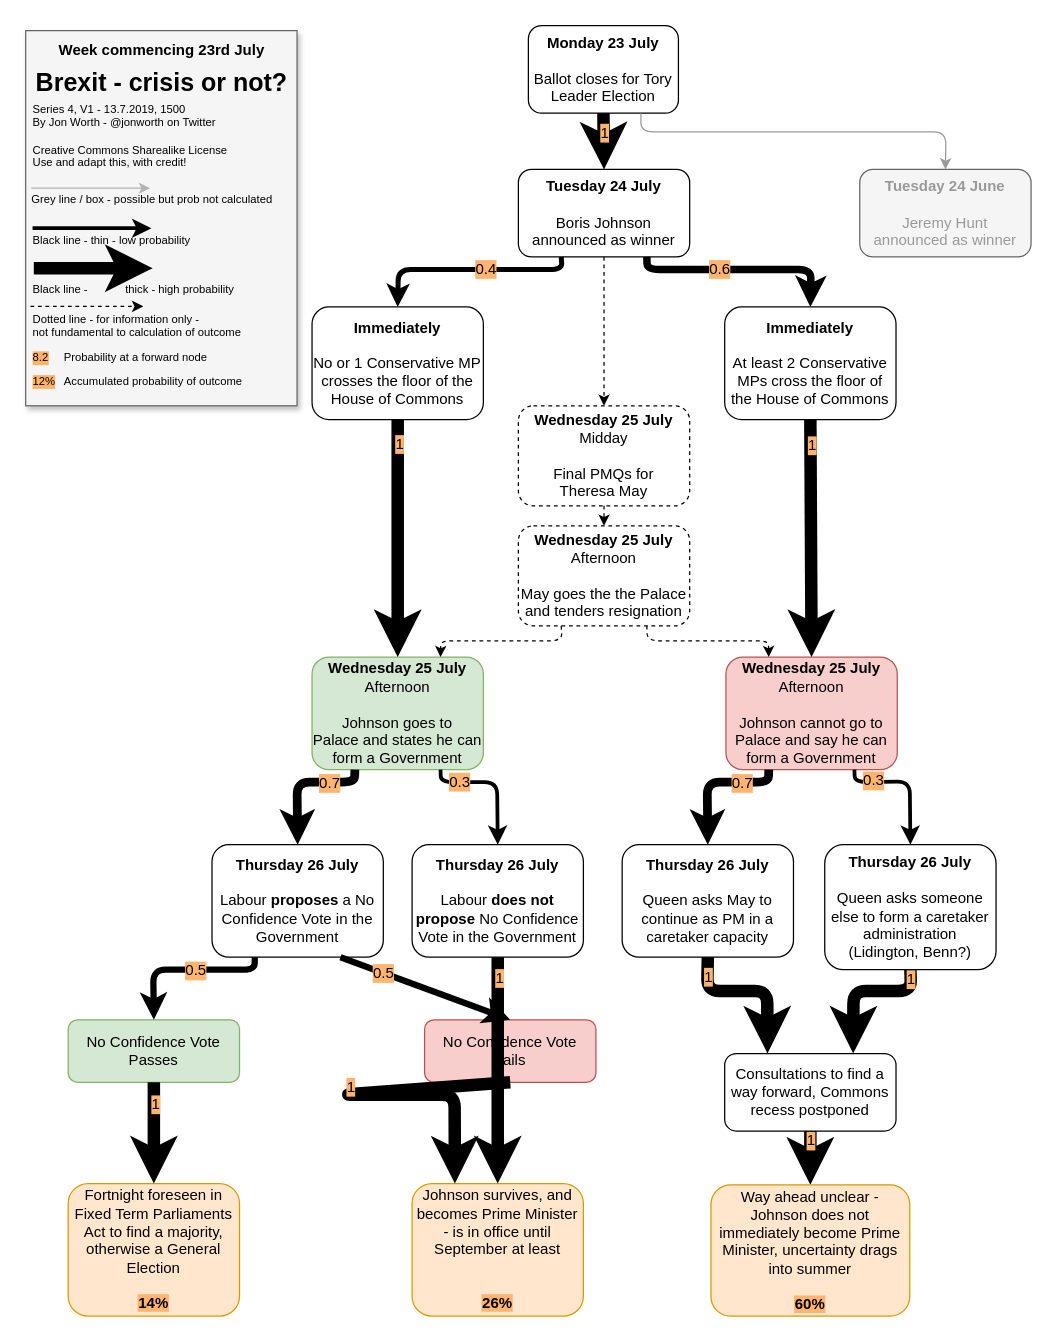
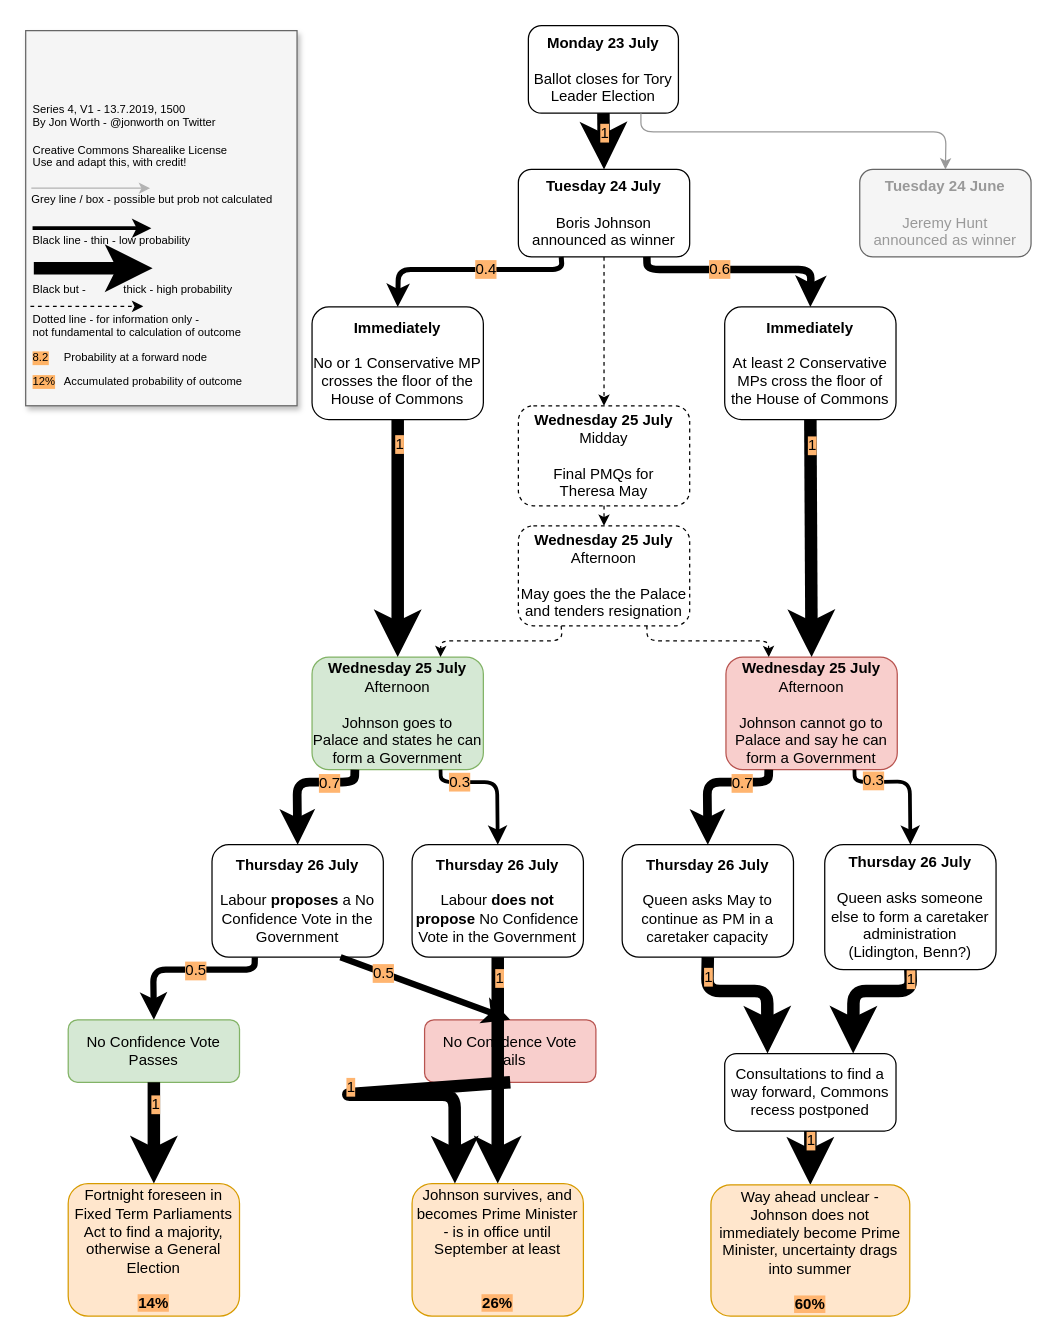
node "Week commencing 23rd July Brexit - crisis or not?": removed
node "Black line - thick - high probability": label "Black line - thick - high probability" -> "Black but - thick - high probability"
